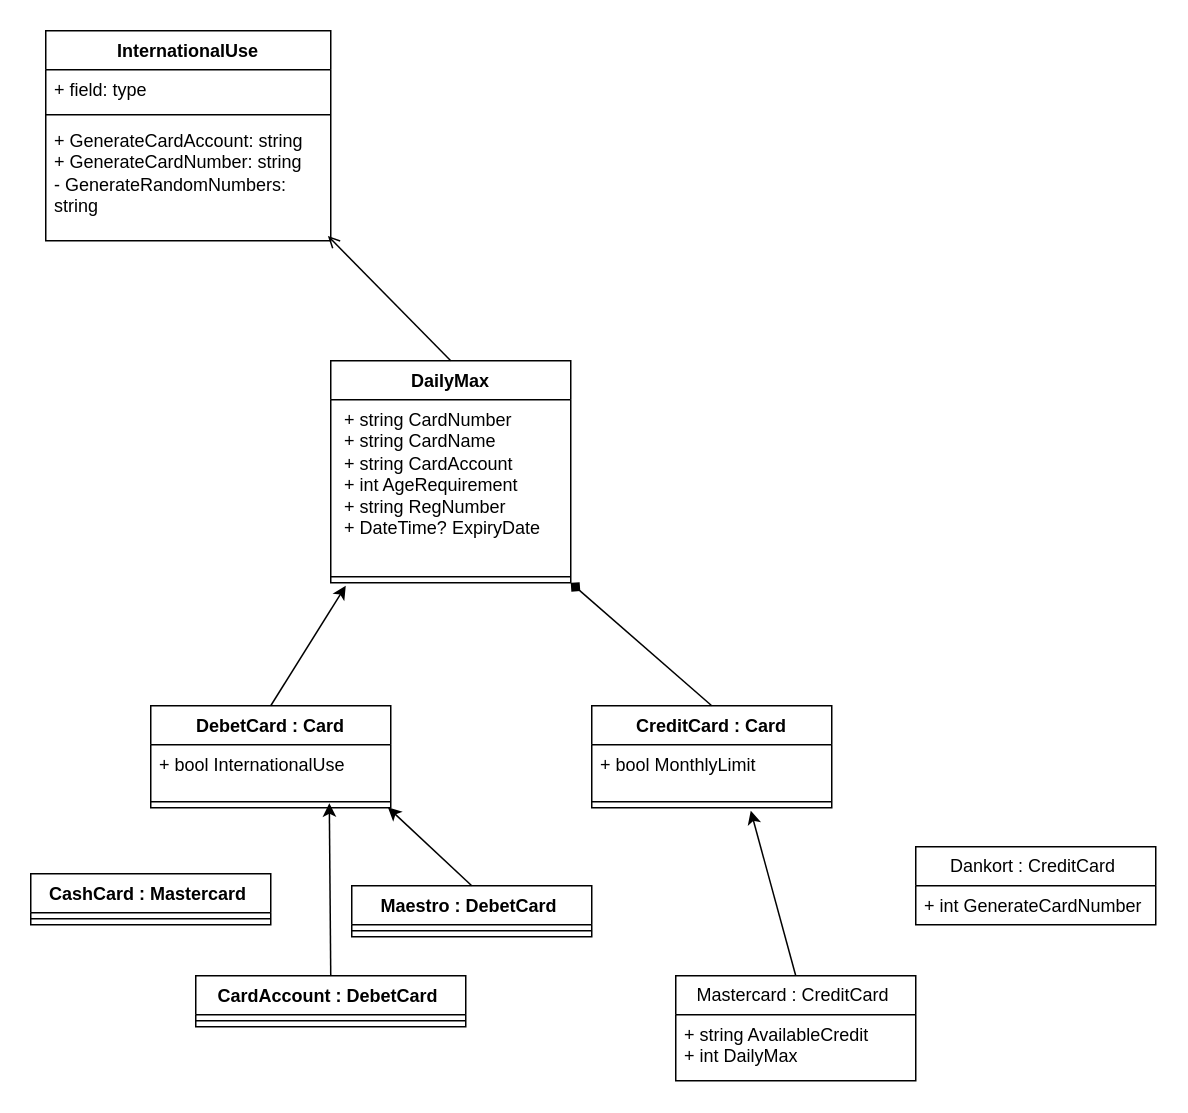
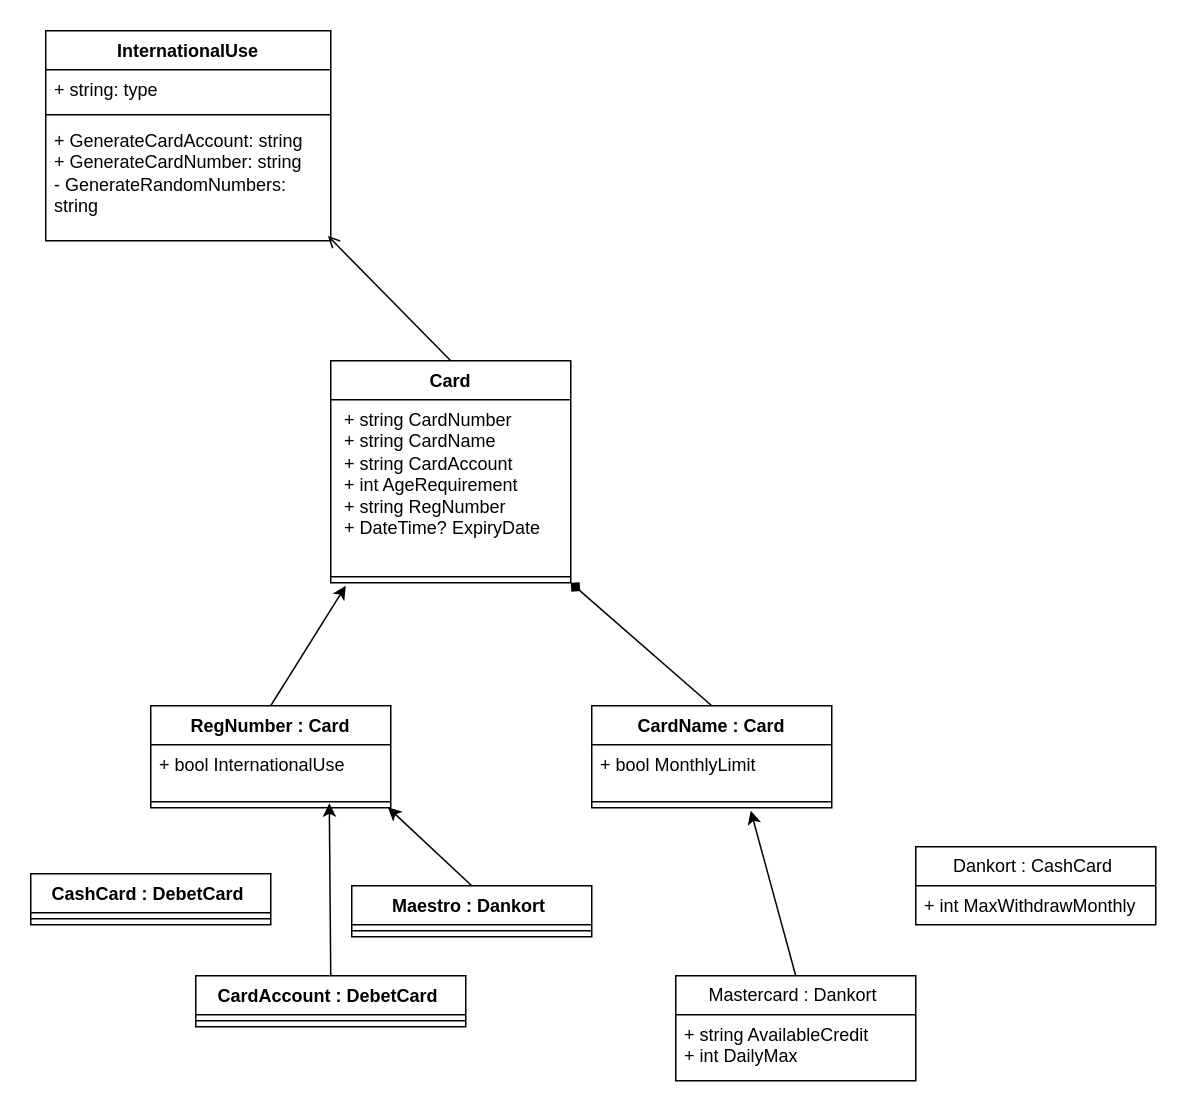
node "+ field: type": label "+ field: type" -> "+ string: type"
node "DailyMax": label "DailyMax" -> "Card"
node "DebetCard : Card": label "DebetCard : Card" -> "RegNumber : Card"
node "CreditCard : Card": label "CreditCard : Card" -> "CardName : Card"
node "Dankort : CreditCard": label "Dankort : CreditCard" -> "Dankort : CashCard"
node "CashCard : Mastercard": label "CashCard : Mastercard" -> "CashCard : DebetCard"
node "Maestro : DebetCard": label "Maestro : DebetCard" -> "Maestro : Dankort"
node "+ int GenerateCardNumber": label "+ int GenerateCardNumber" -> "+ int MaxWithdrawMonthly"
node "Mastercard : CreditCard": label "Mastercard : CreditCard" -> "Mastercard : Dankort"
